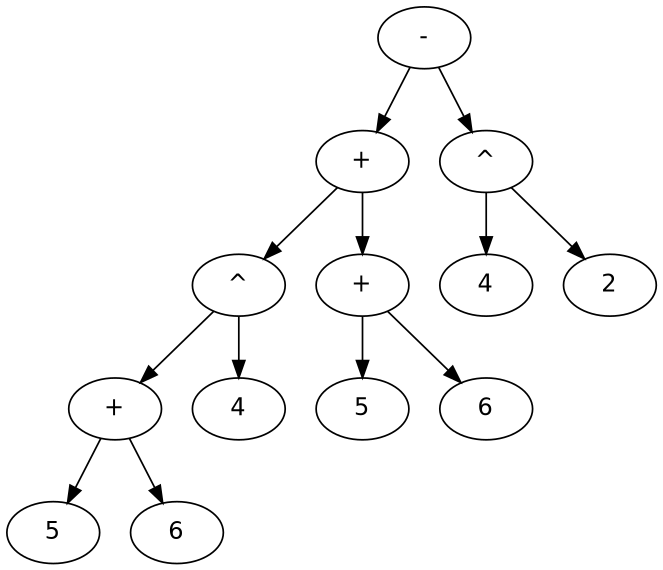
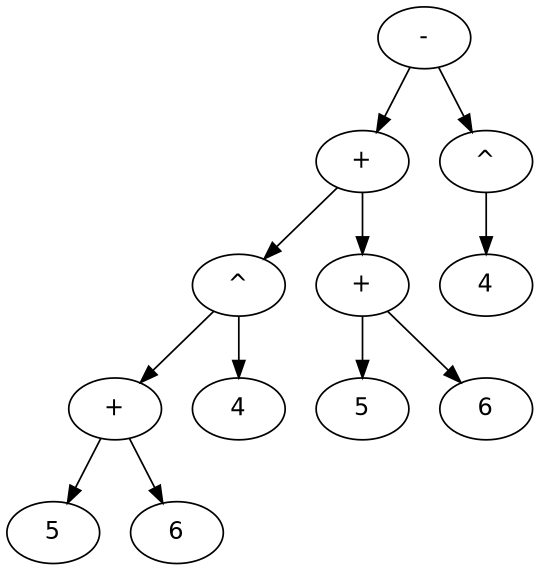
node "2": removed
